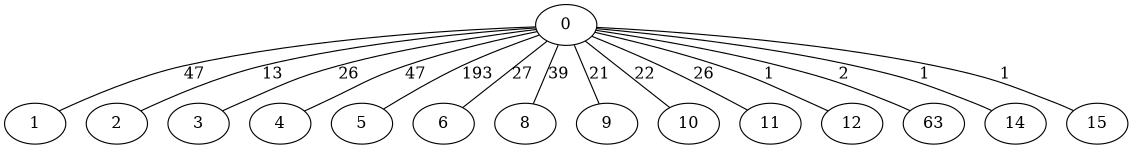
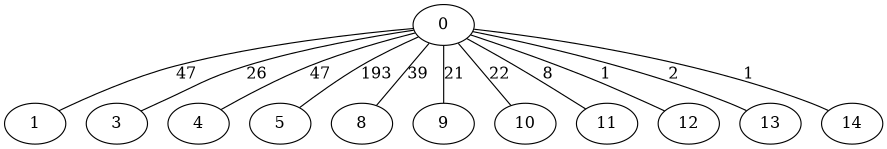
edge "0" -- "11": label "26" -> "8"
node "2": removed
node "6": removed
node "63": label "63" -> "13"
node "15": removed
